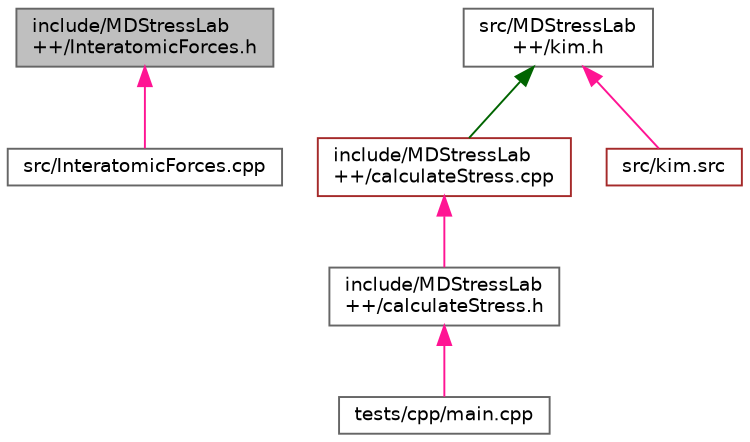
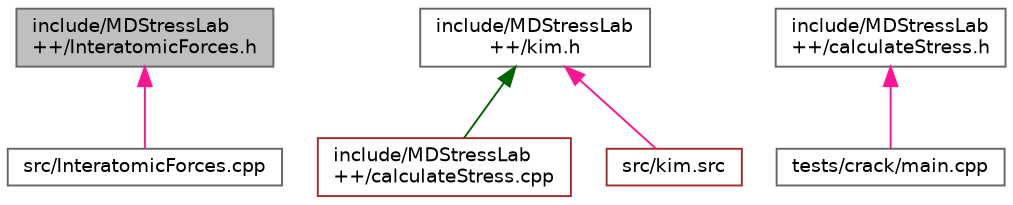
node "src/MDStressLab ++/kim.h": label "src/MDStressLab ++/kim.h" -> "include/MDStressLab ++/kim.h"
edge "include/MDStressLab ++/calculateStress.h" -> "include/MDStressLab ++/calculateStress.cpp": removed
node "tests/cpp/main.cpp": label "tests/cpp/main.cpp" -> "tests/crack/main.cpp"
